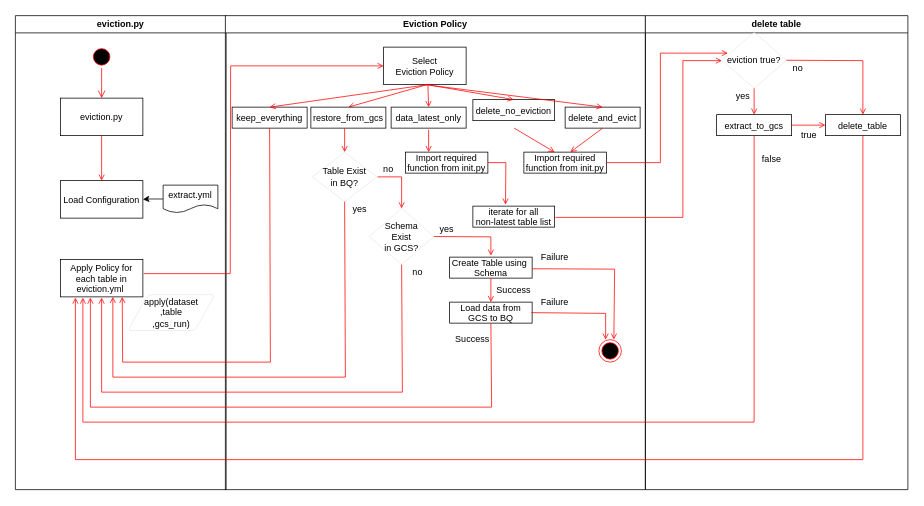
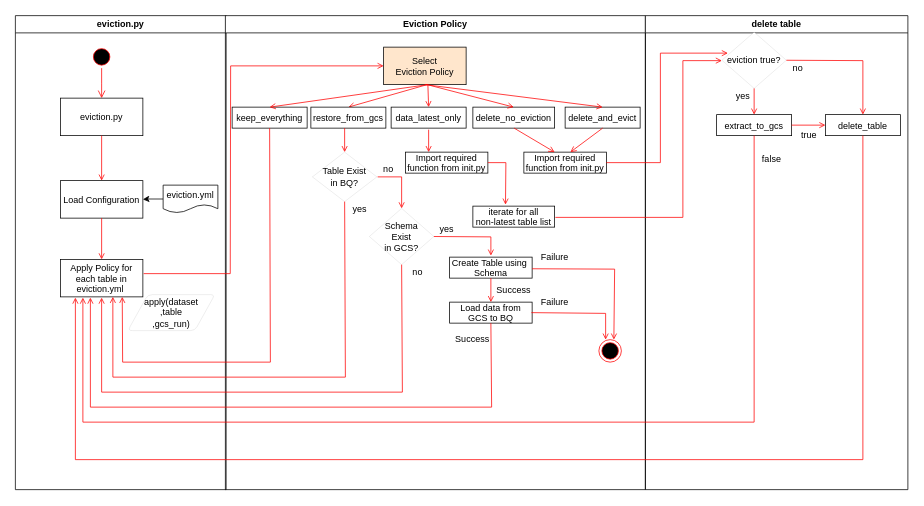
node "Select Eviction Policy": fillcolor #ffffff -> #ffe6cc
node "delete_no_eviction": moved (514, 110) -> (514, 117)
node "extract.yml": label "extract.yml" -> "eviction.yml"
edge "Load Configuration" -> "Apply Policy for each table in eviction.yml": added
